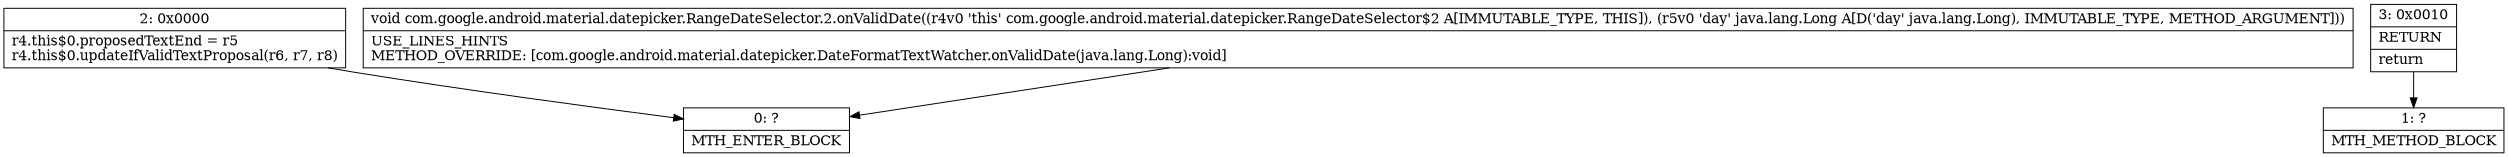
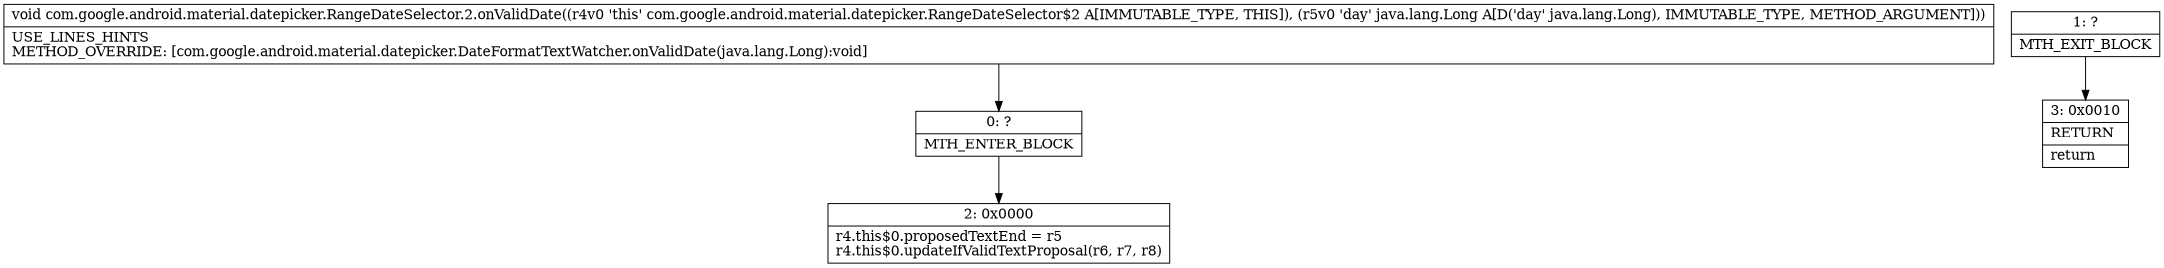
edge "3: 0x0010" -> "1: ?": reversed
edge "2: 0x0000" -> "0: ?": reversed
node "1: ?": text "MTH_METHOD_BLOCK" -> "MTH_EXIT_BLOCK"
